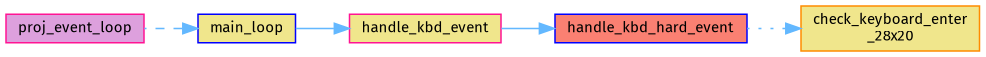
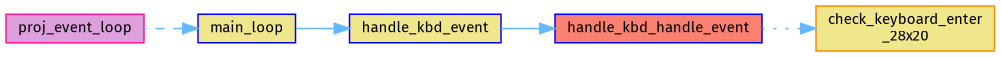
node "handle_kbd_event": color deeppink -> blue
node "handle_kbd_hard_event": label "handle_kbd_hard_event" -> "handle_kbd_handle_event"
